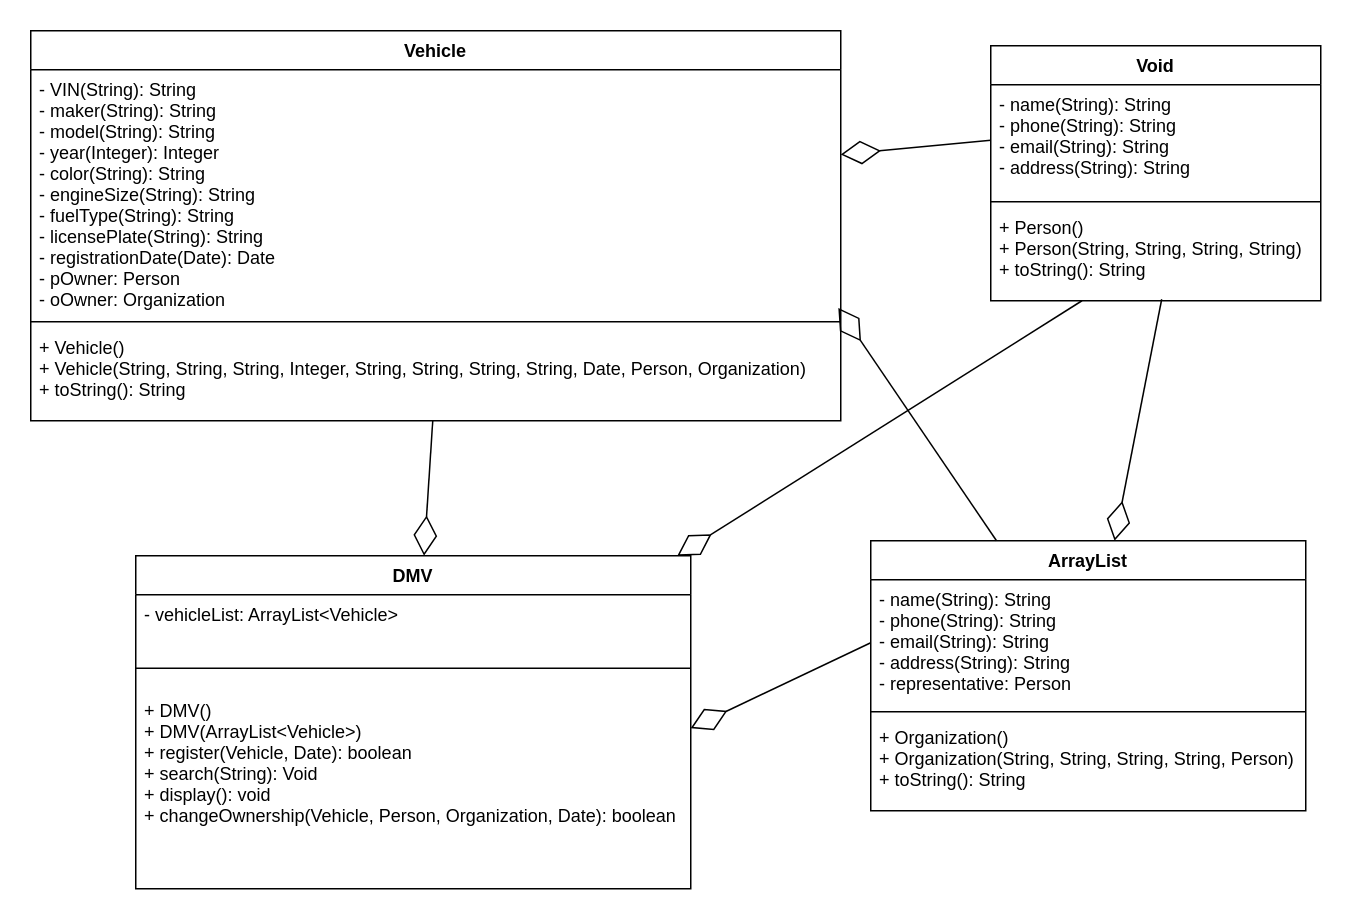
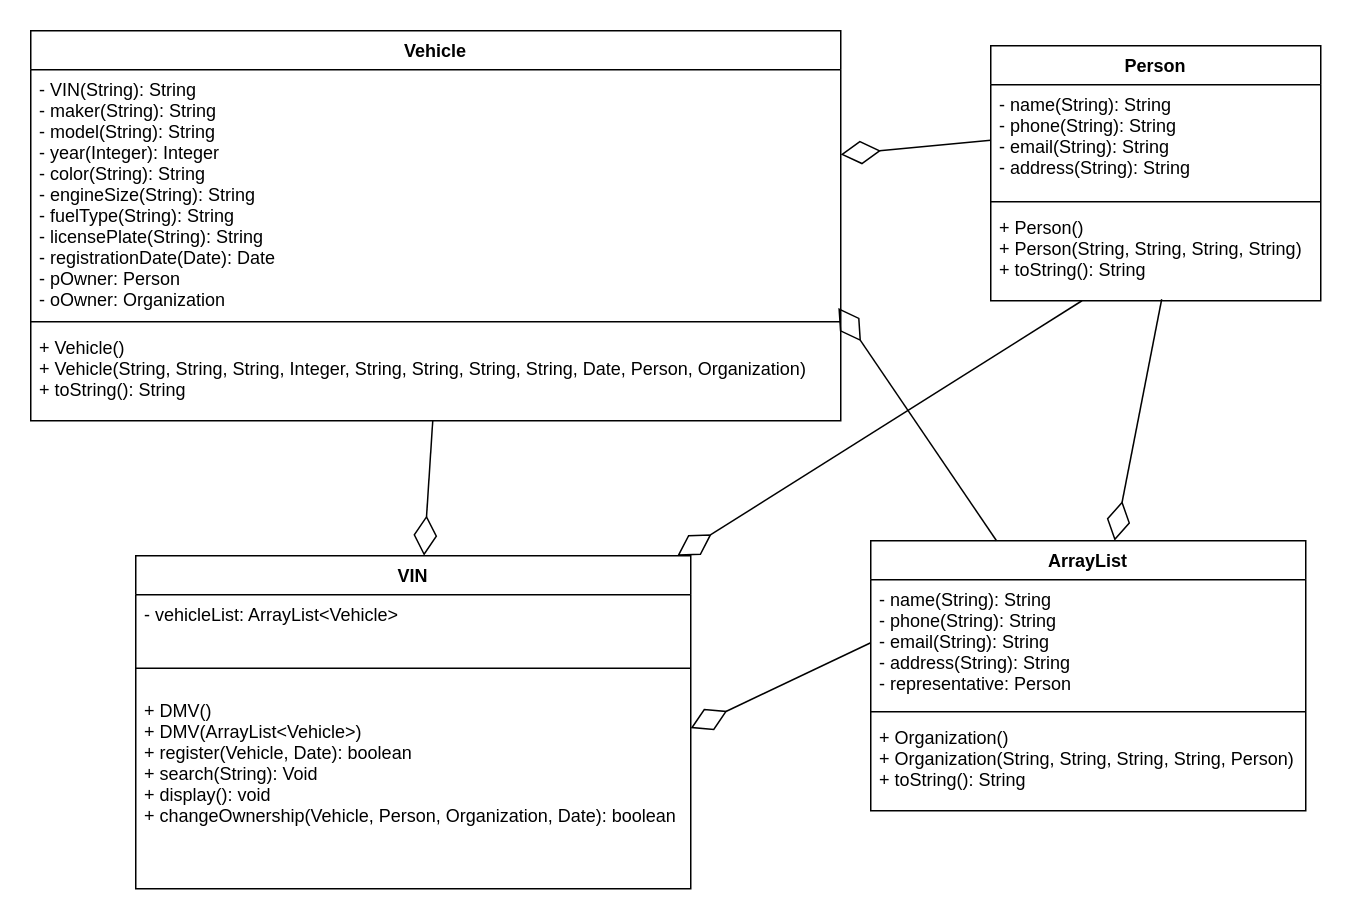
node "Void": label "Void" -> "Person"
node "DMV": label "DMV" -> "VIN"
